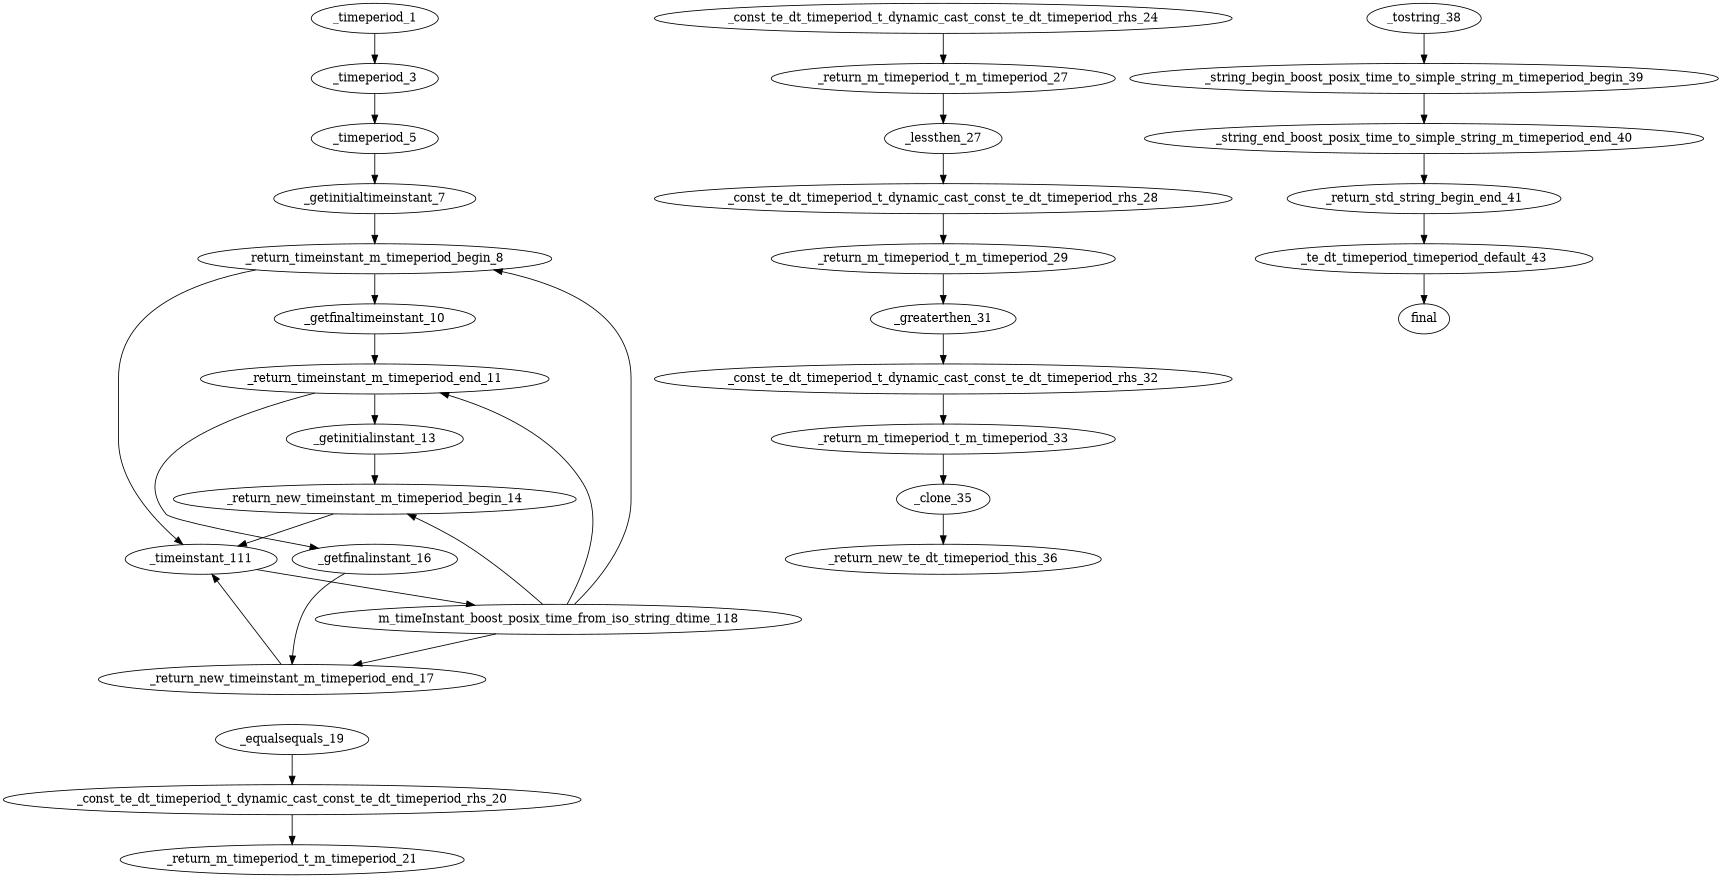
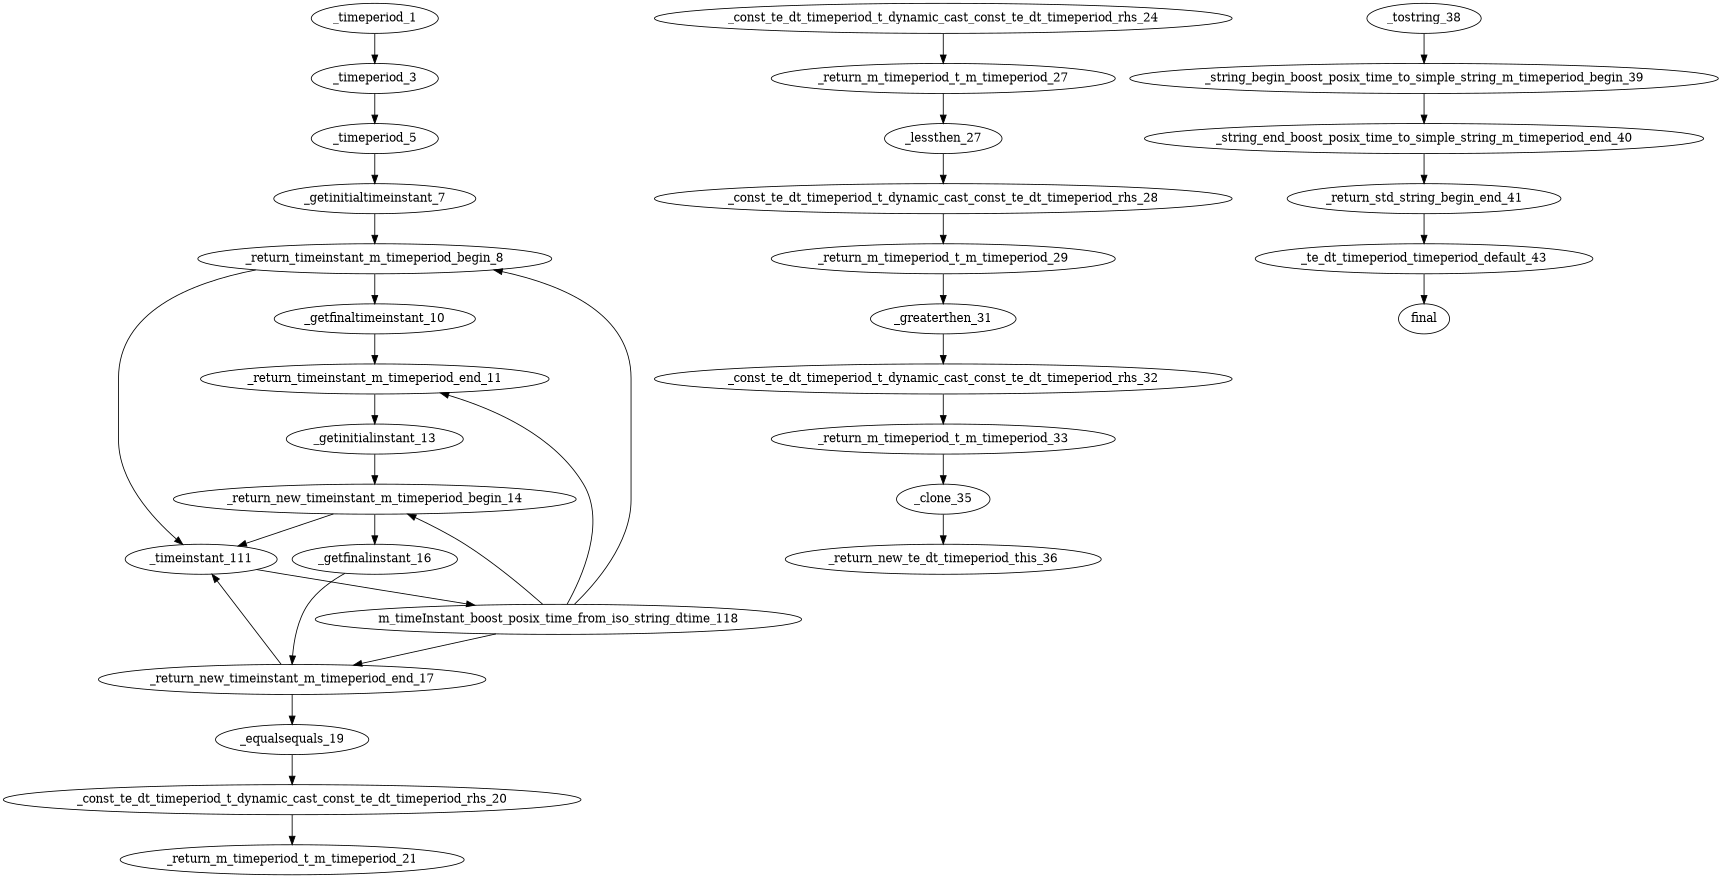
edge "_return_timeinstant_m_timeperiod_end_11" -> "_getfinalinstant_16": now "_return_new_timeinstant_m_timeperiod_begin_14" -> "_getfinalinstant_16"
edge "_return_new_timeinstant_m_timeperiod_end_17" -> "_equalsequals_19": added
